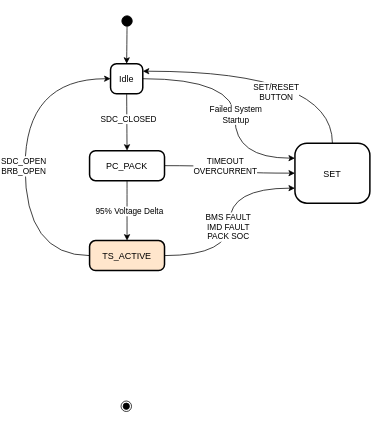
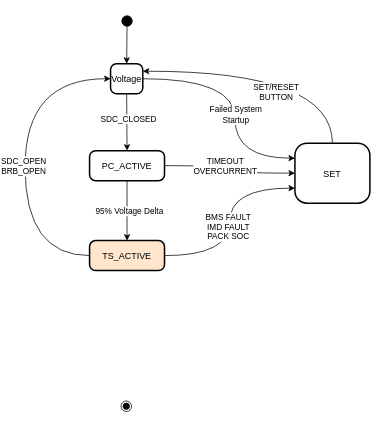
node "Idle": label "Idle" -> "Voltage"
node "PC_PACK": label "PC_PACK" -> "PC_ACTIVE"
